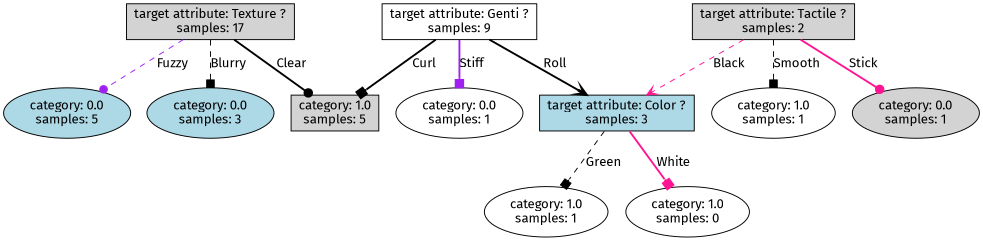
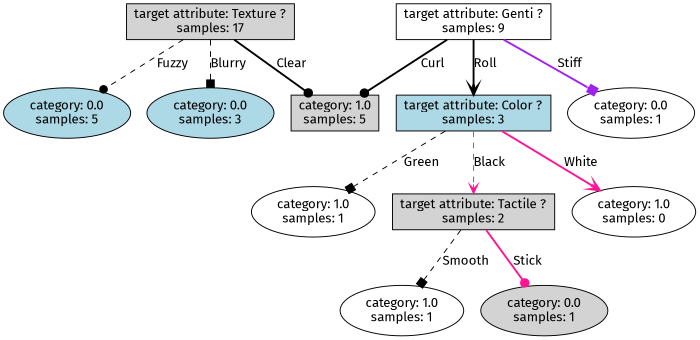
edge "target attribute: Texture ? samples: 17" -> "category: 0.0 samples: 5": color purple -> black
edge "target attribute: Genti ? samples: 9" -> "category: 1.0 samples: 5": arrowhead box -> dot
edge "target attribute: Tactile ? samples: 2" -> "target attribute: Color ? samples: 3": reversed
edge "target attribute: Color ? samples: 3" -> "category: 1.0 samples: 0": arrowhead box -> vee
